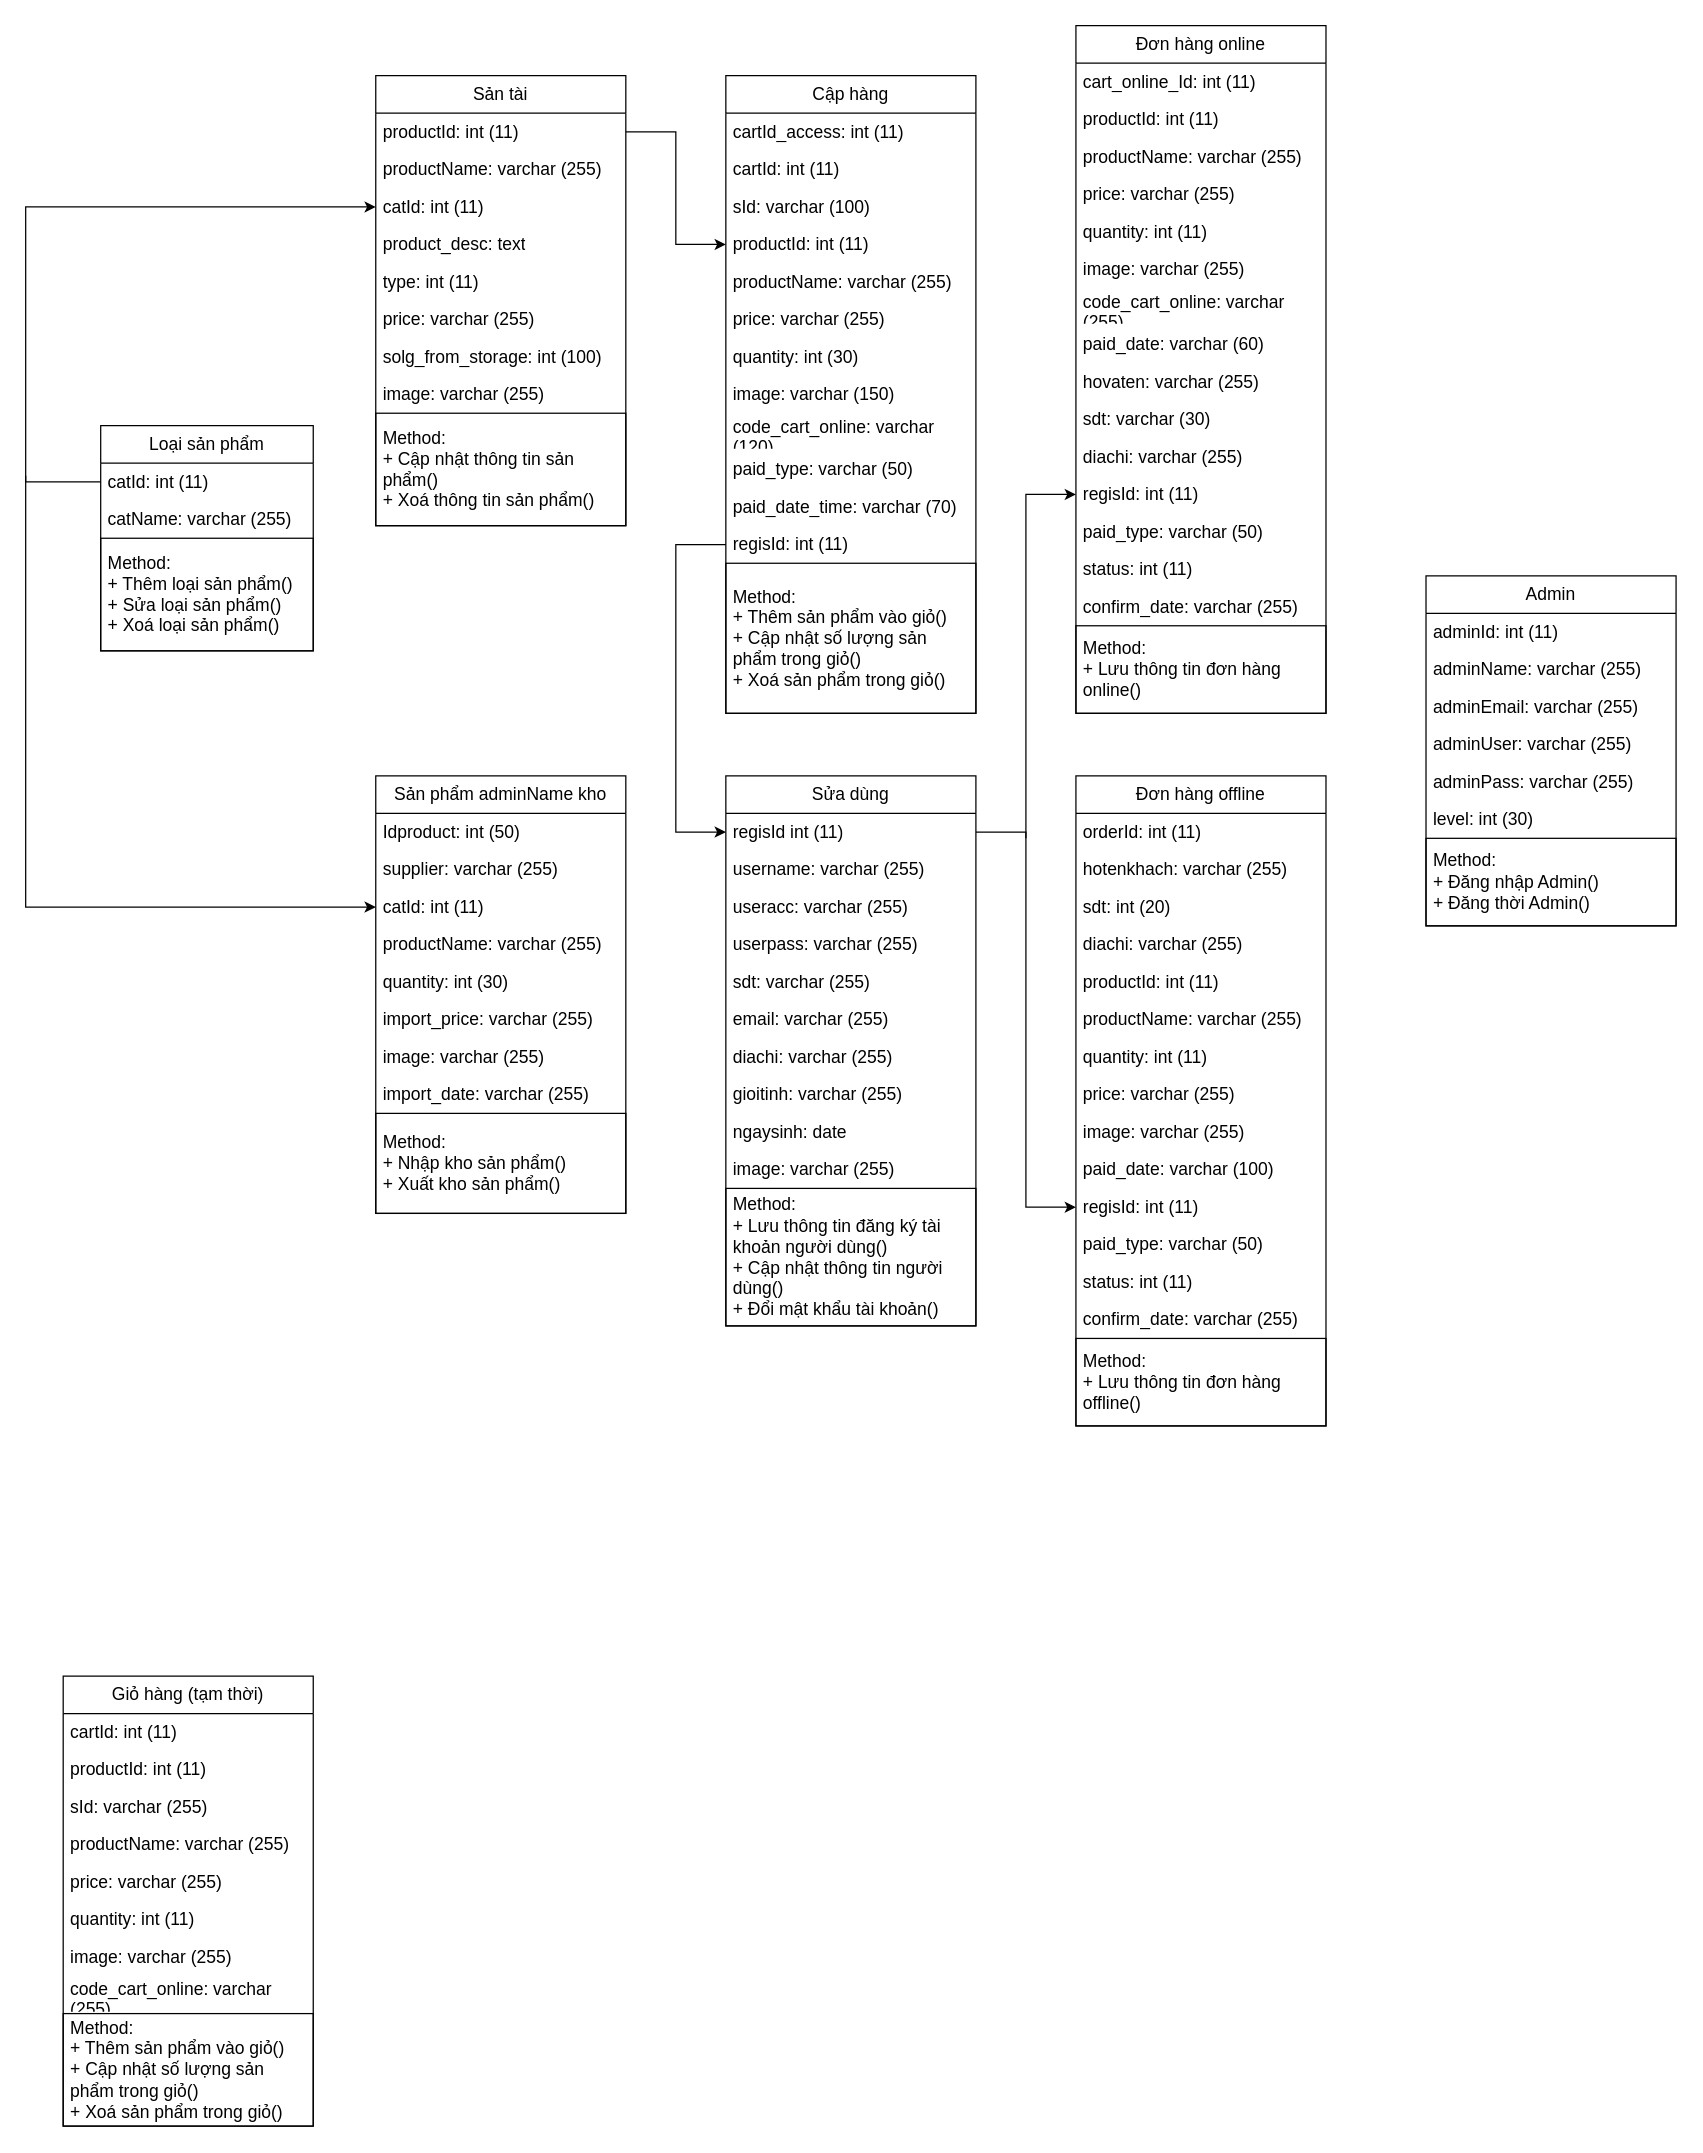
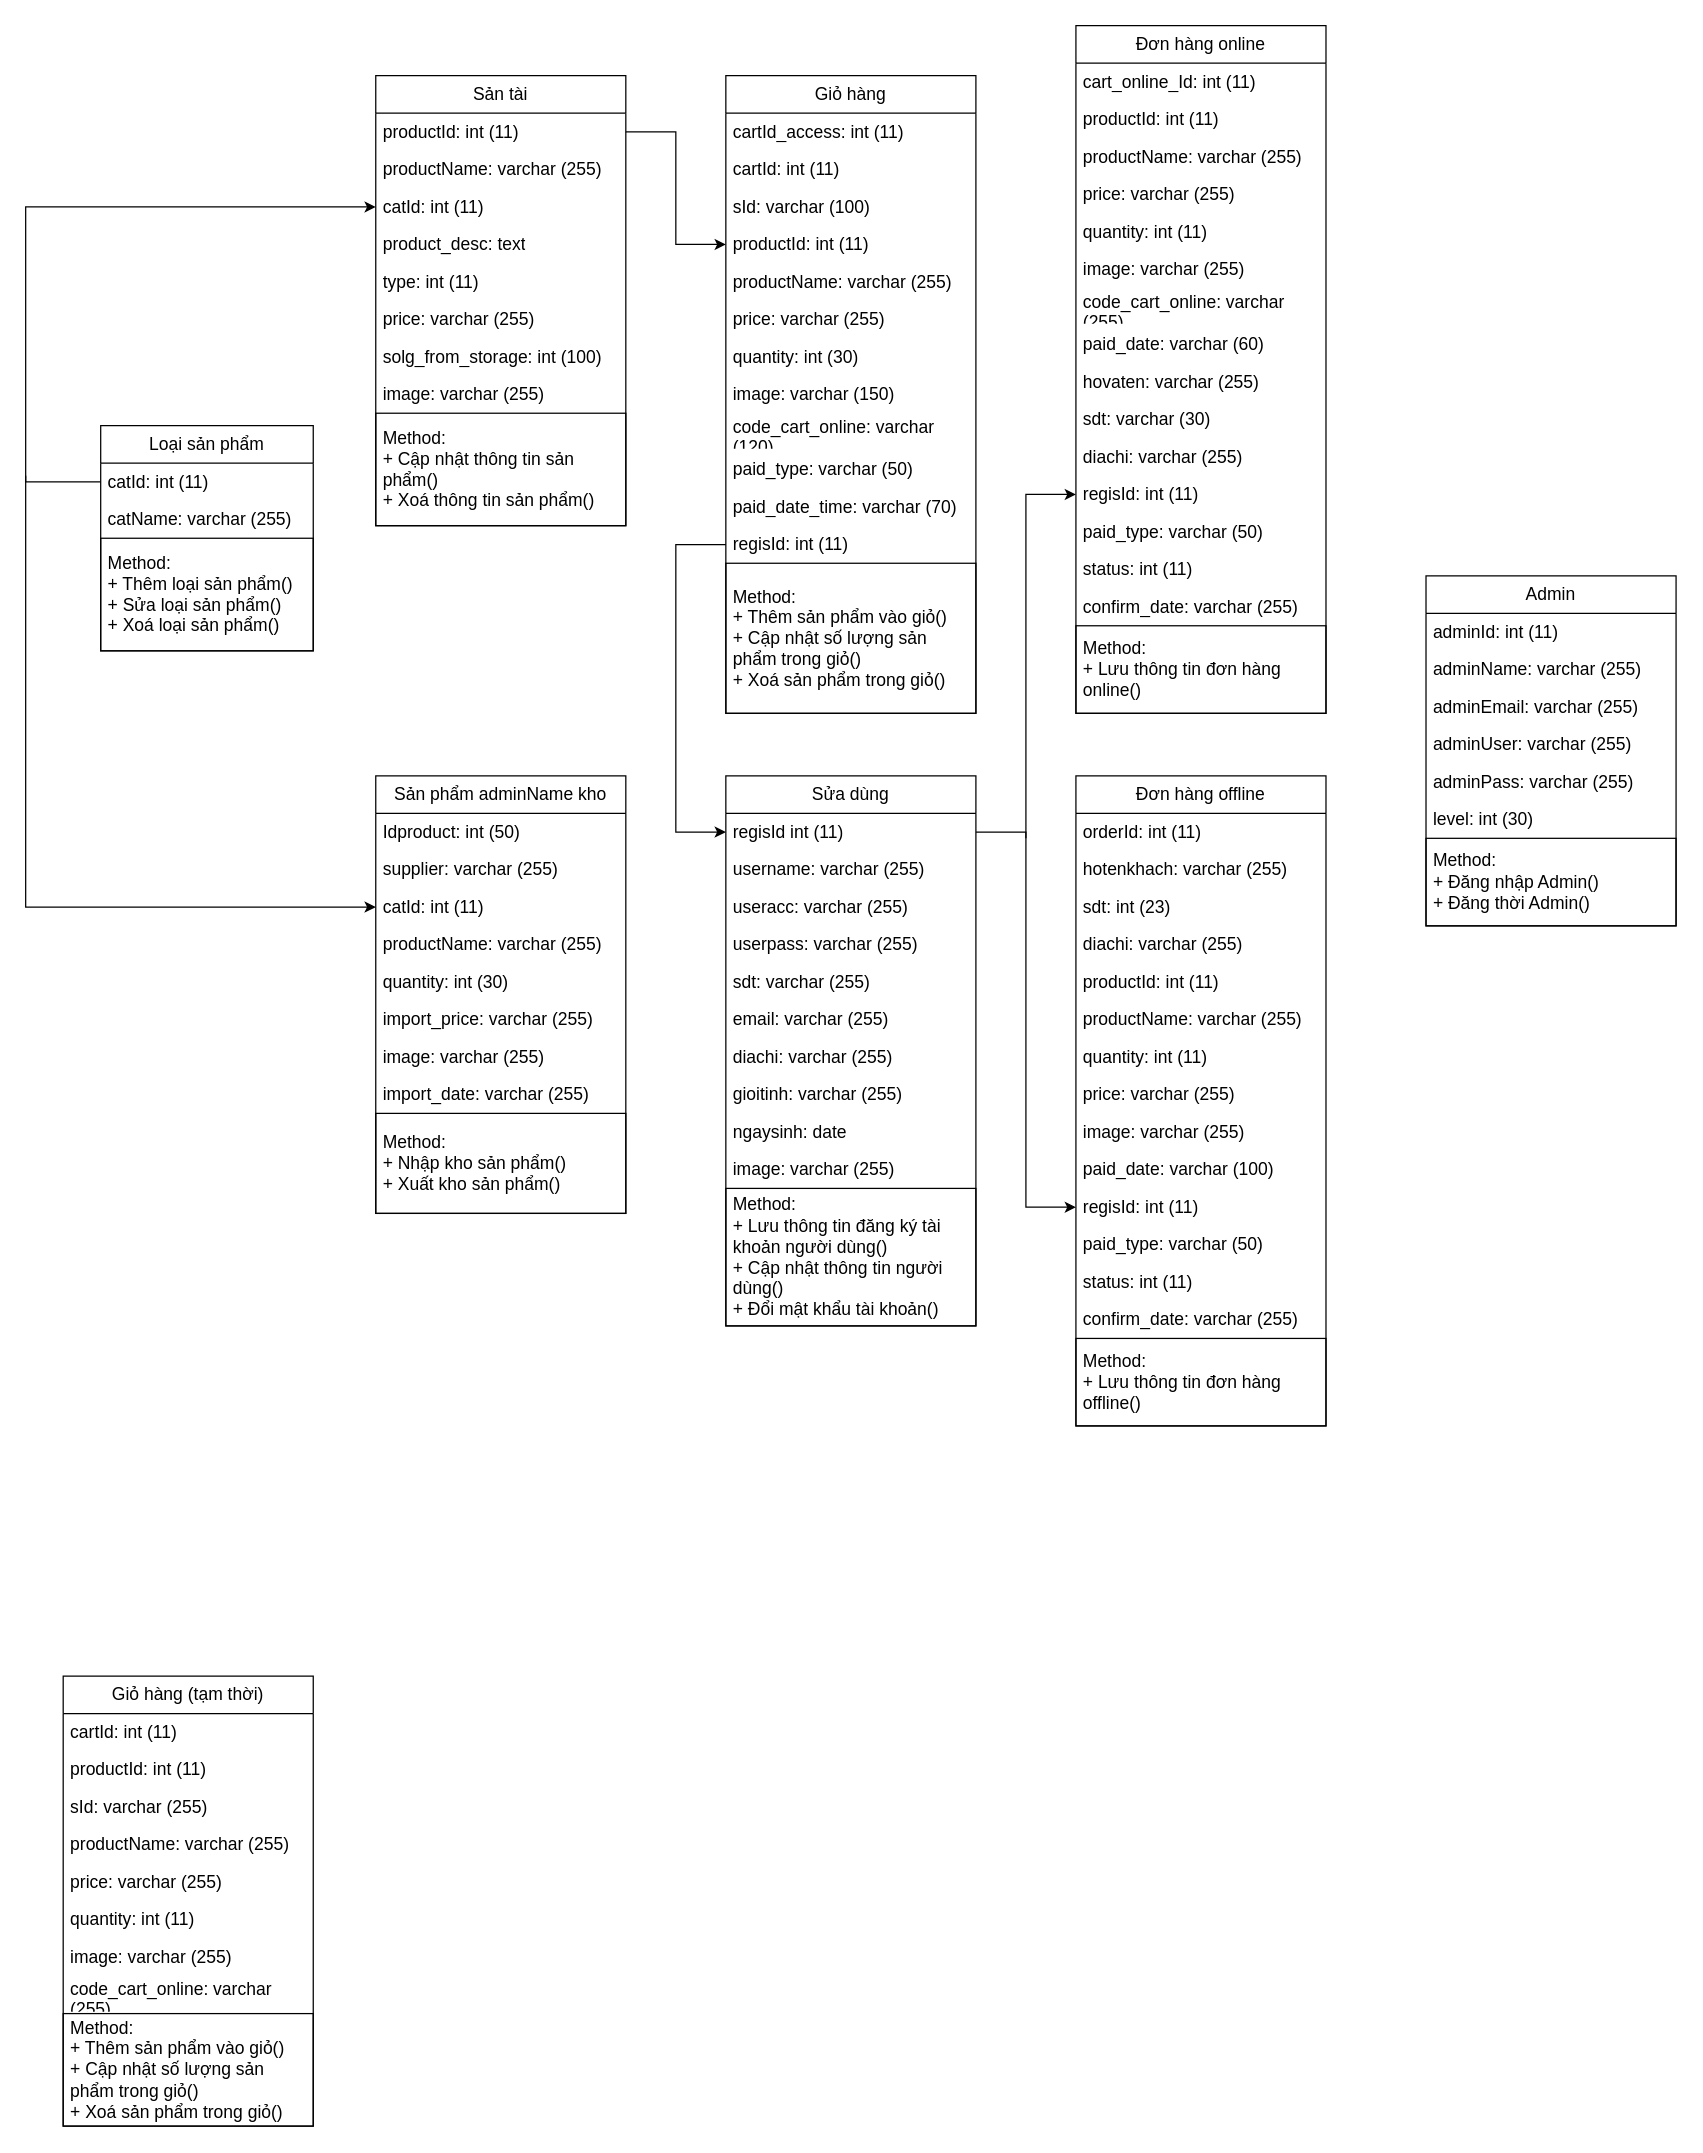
node "Cập hàng": label "Cập hàng" -> "Giỏ hàng"
node "sdt: int (20)": label "sdt: int (20)" -> "sdt: int (23)"
